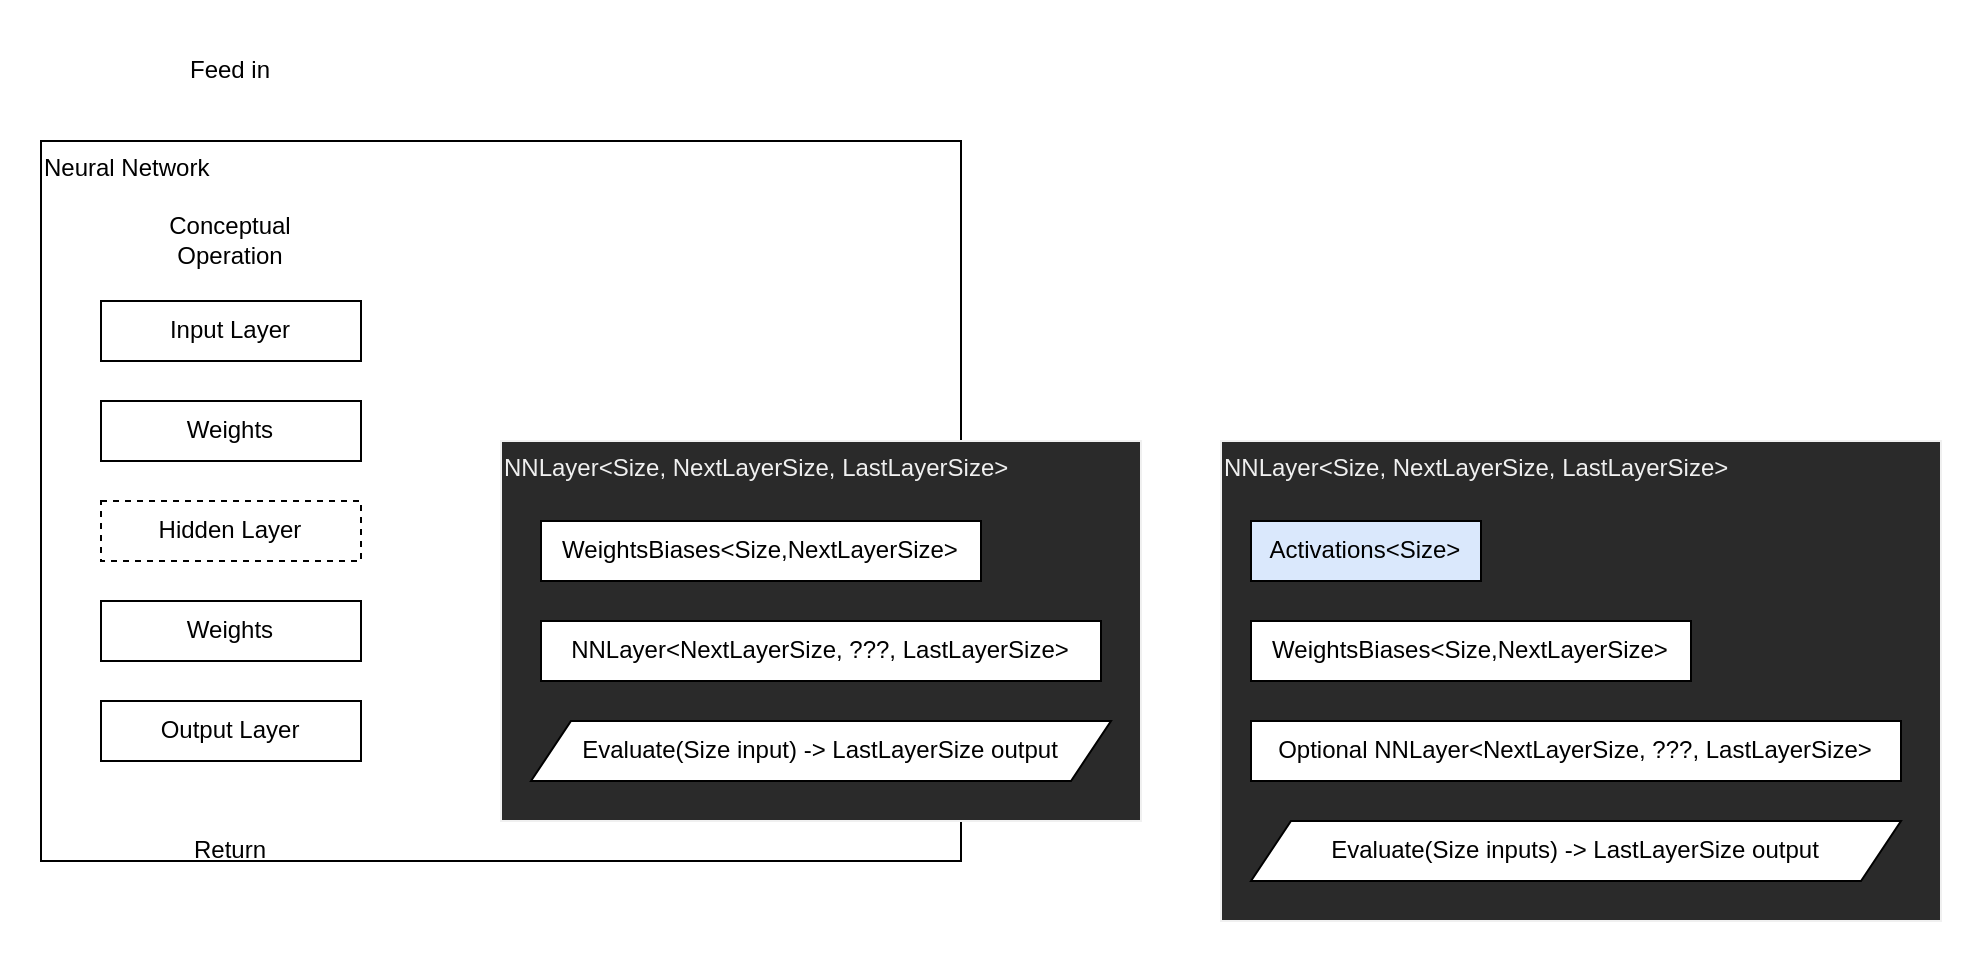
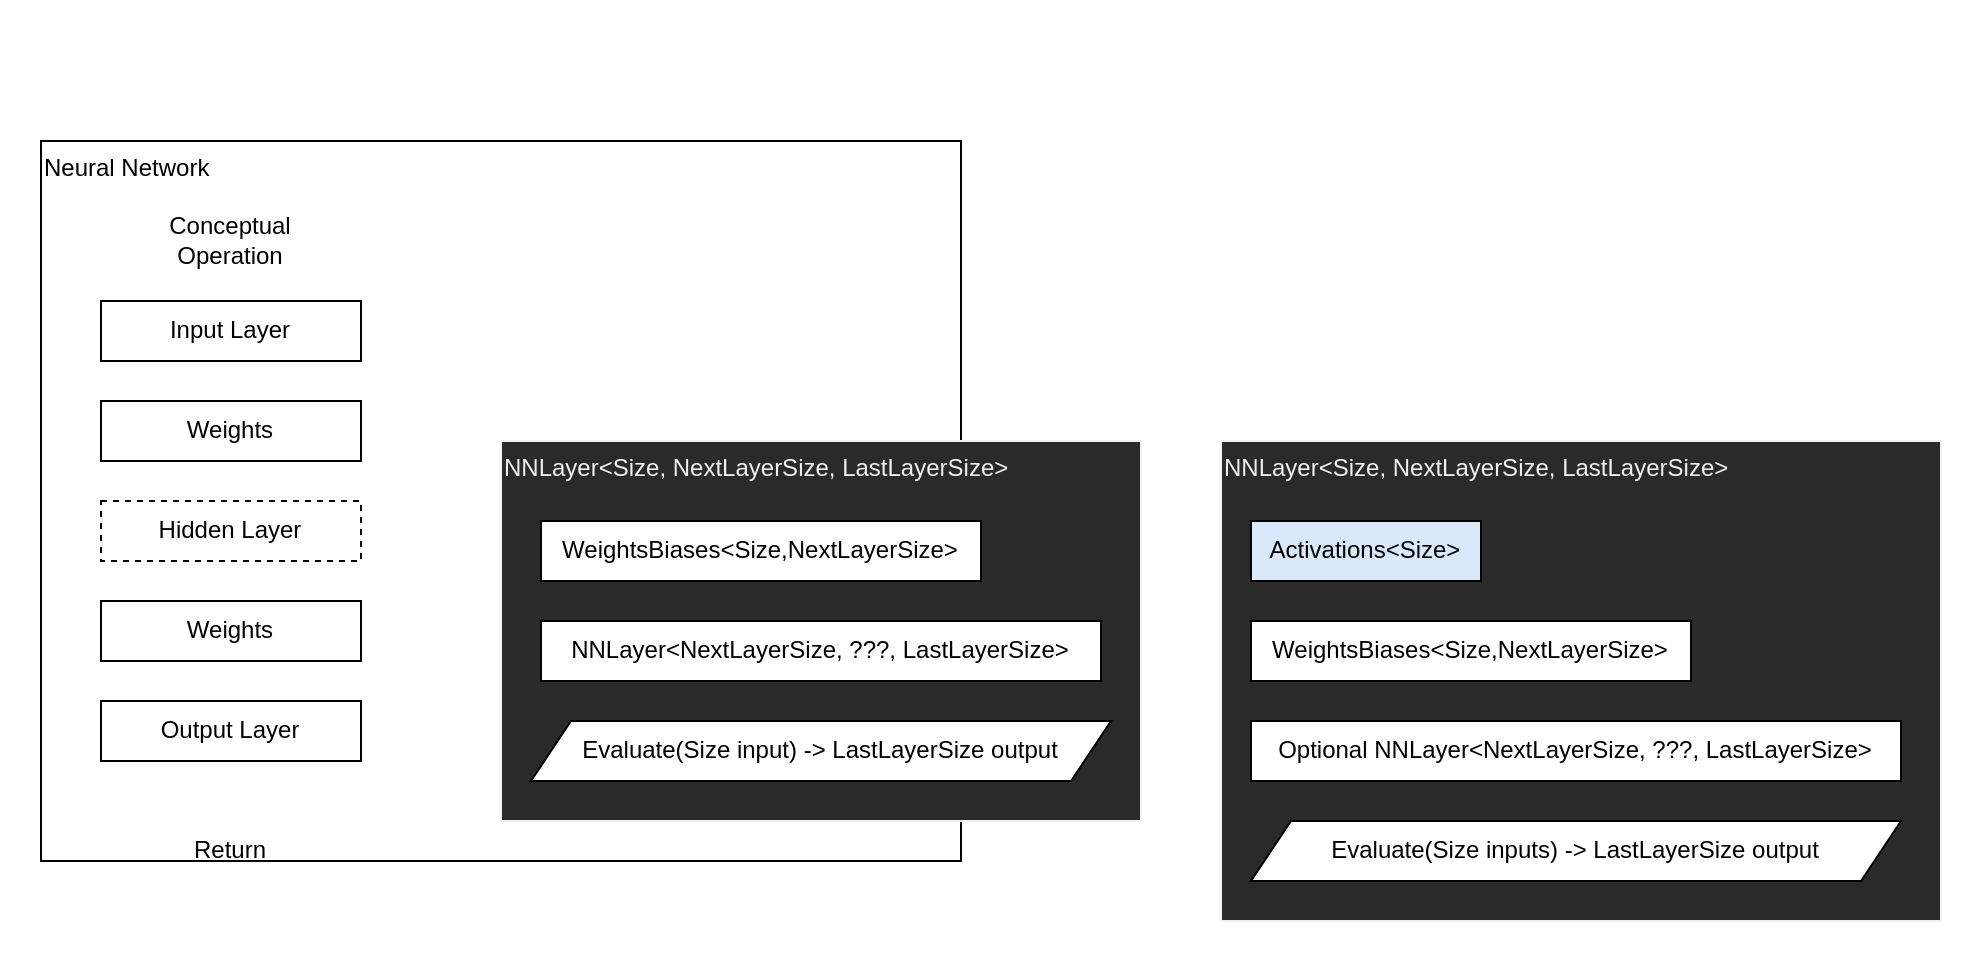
node "Feed in": removed
